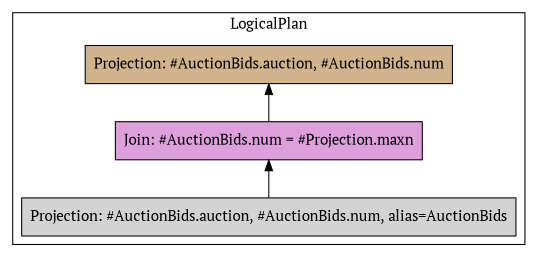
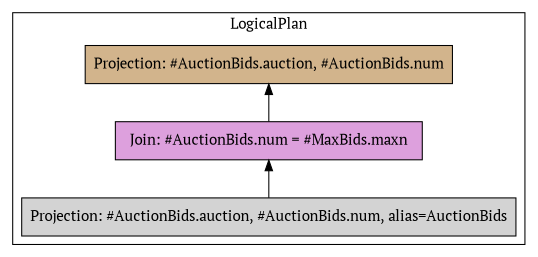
node "Join: #AuctionBids.num = #Projection.maxn": label "Join: #AuctionBids.num = #Projection.maxn" -> "Join: #AuctionBids.num = #MaxBids.maxn"
